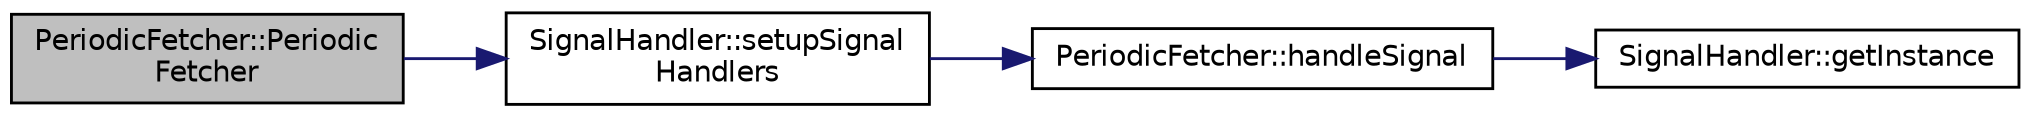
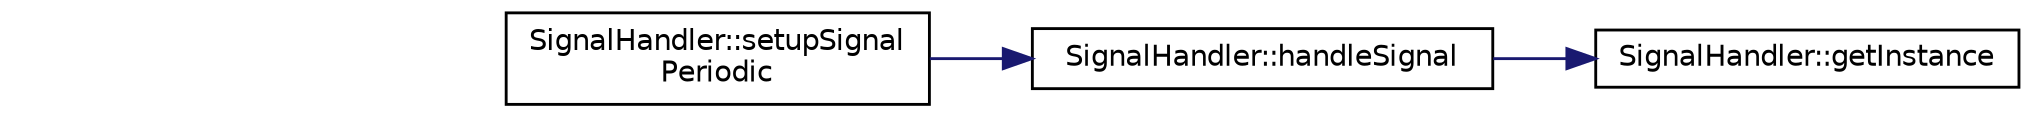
node "PeriodicFetcher::Periodic Fetcher": removed
node "SignalHandler::setupSignal Handlers": label "SignalHandler::setupSignal Handlers" -> "SignalHandler::setupSignal Periodic"
node "PeriodicFetcher::handleSignal": label "PeriodicFetcher::handleSignal" -> "SignalHandler::handleSignal"
